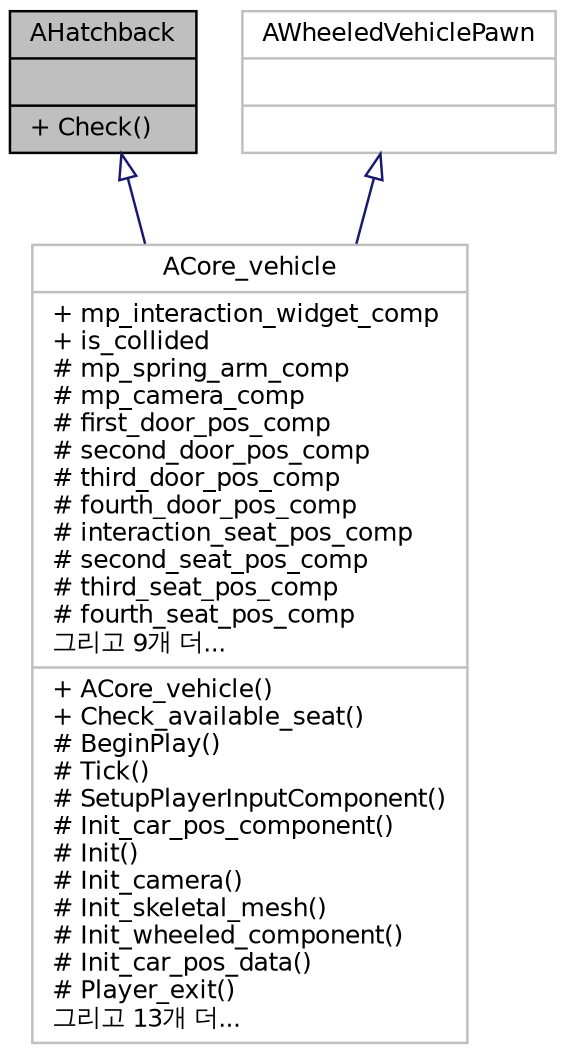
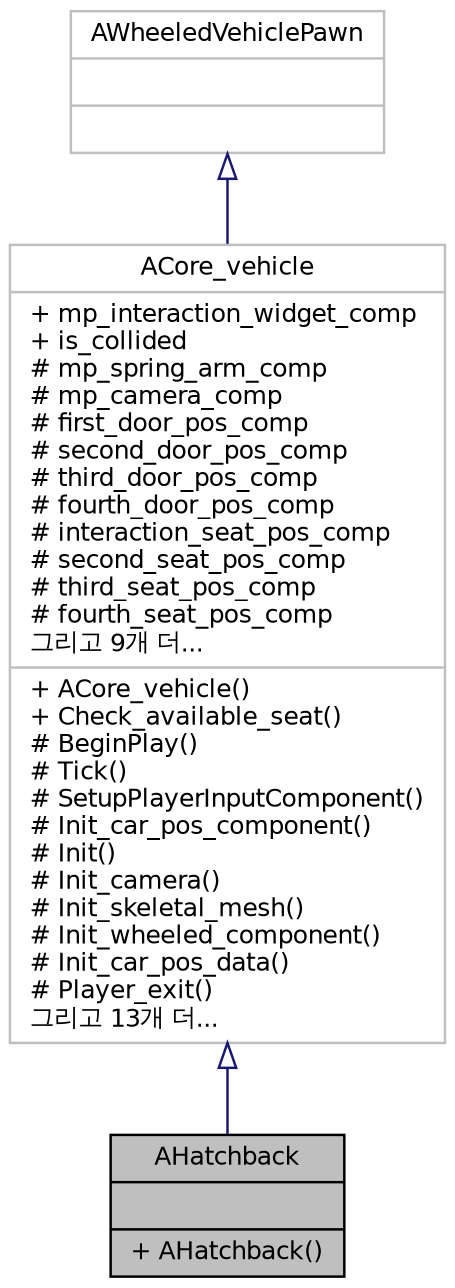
node "AHatchback": text "+ Check()" -> "+ AHatchback()"
edge "ACore_vehicle" -> "AHatchback": reversed
